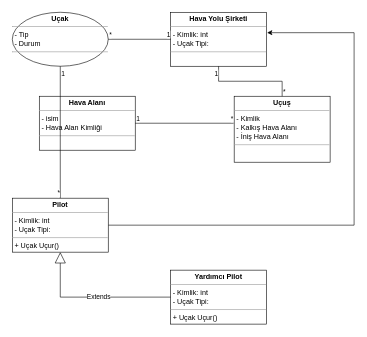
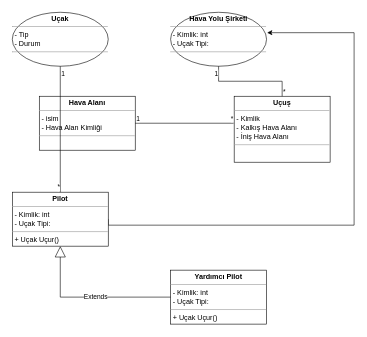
edge "Uçak - Tip - Durum" -- "Hava Yolu Şirketi - Kimlik: int - Uçak Tipi:": removed, labels "*", "1"
node "Hava Yolu Şirketi - Kimlik: int - Uçak Tipi:": shape rectangle -> ellipse
node "Pilot - Kimlik: int - Uçak Tipi: + Uçak Uçur()": moved (60, 225) -> (60, 219)
